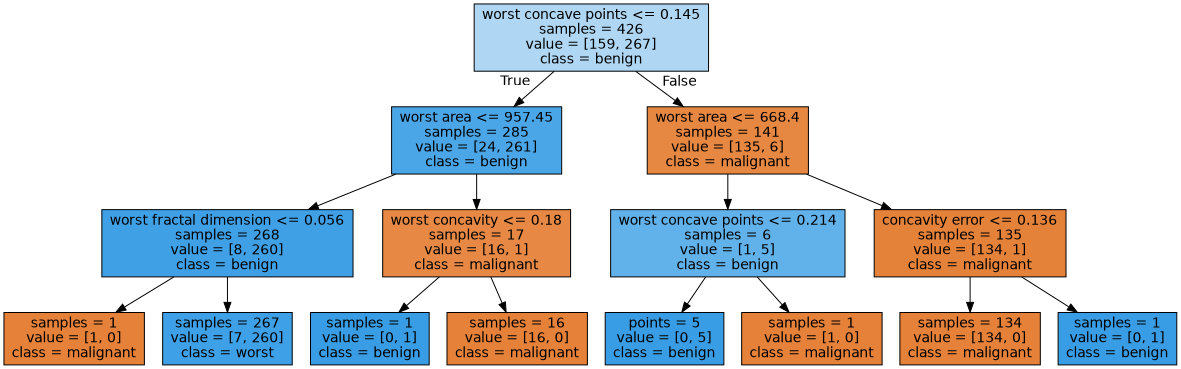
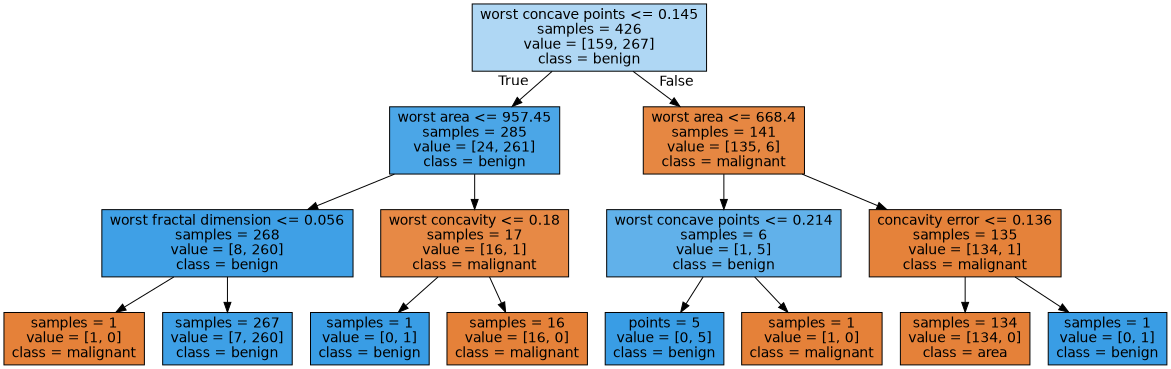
node "samples = 267 value = [7, 260] class = worst": label "samples = 267 value = [7, 260] class = worst" -> "samples = 267 value = [7, 260] class = benign"
node "samples = 134 value = [134, 0] class = malignant": label "samples = 134 value = [134, 0] class = malignant" -> "samples = 134 value = [134, 0] class = area"
